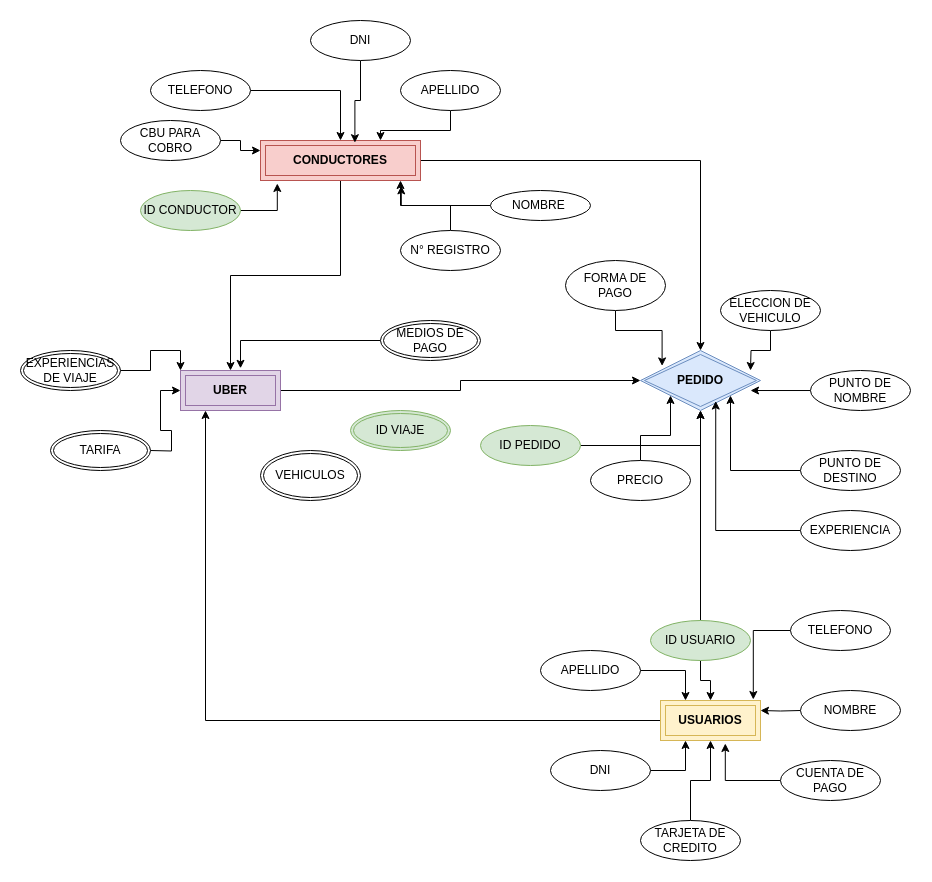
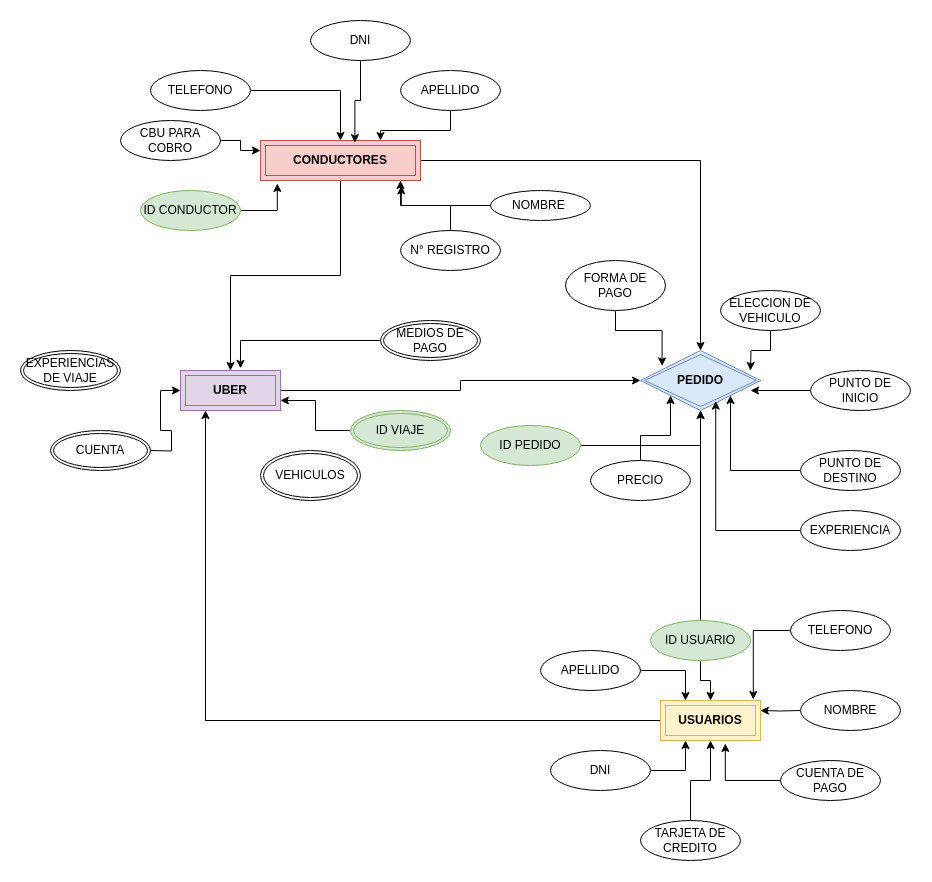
edge "EXPERIENCIAS DE VIAJE" -> "UBER": removed
node "PUNTO DE NOMBRE": label "PUNTO DE NOMBRE" -> "PUNTO DE INICIO"
edge "ID VIAJE" -> "UBER": added
node "TARIFA": label "TARIFA" -> "CUENTA"
